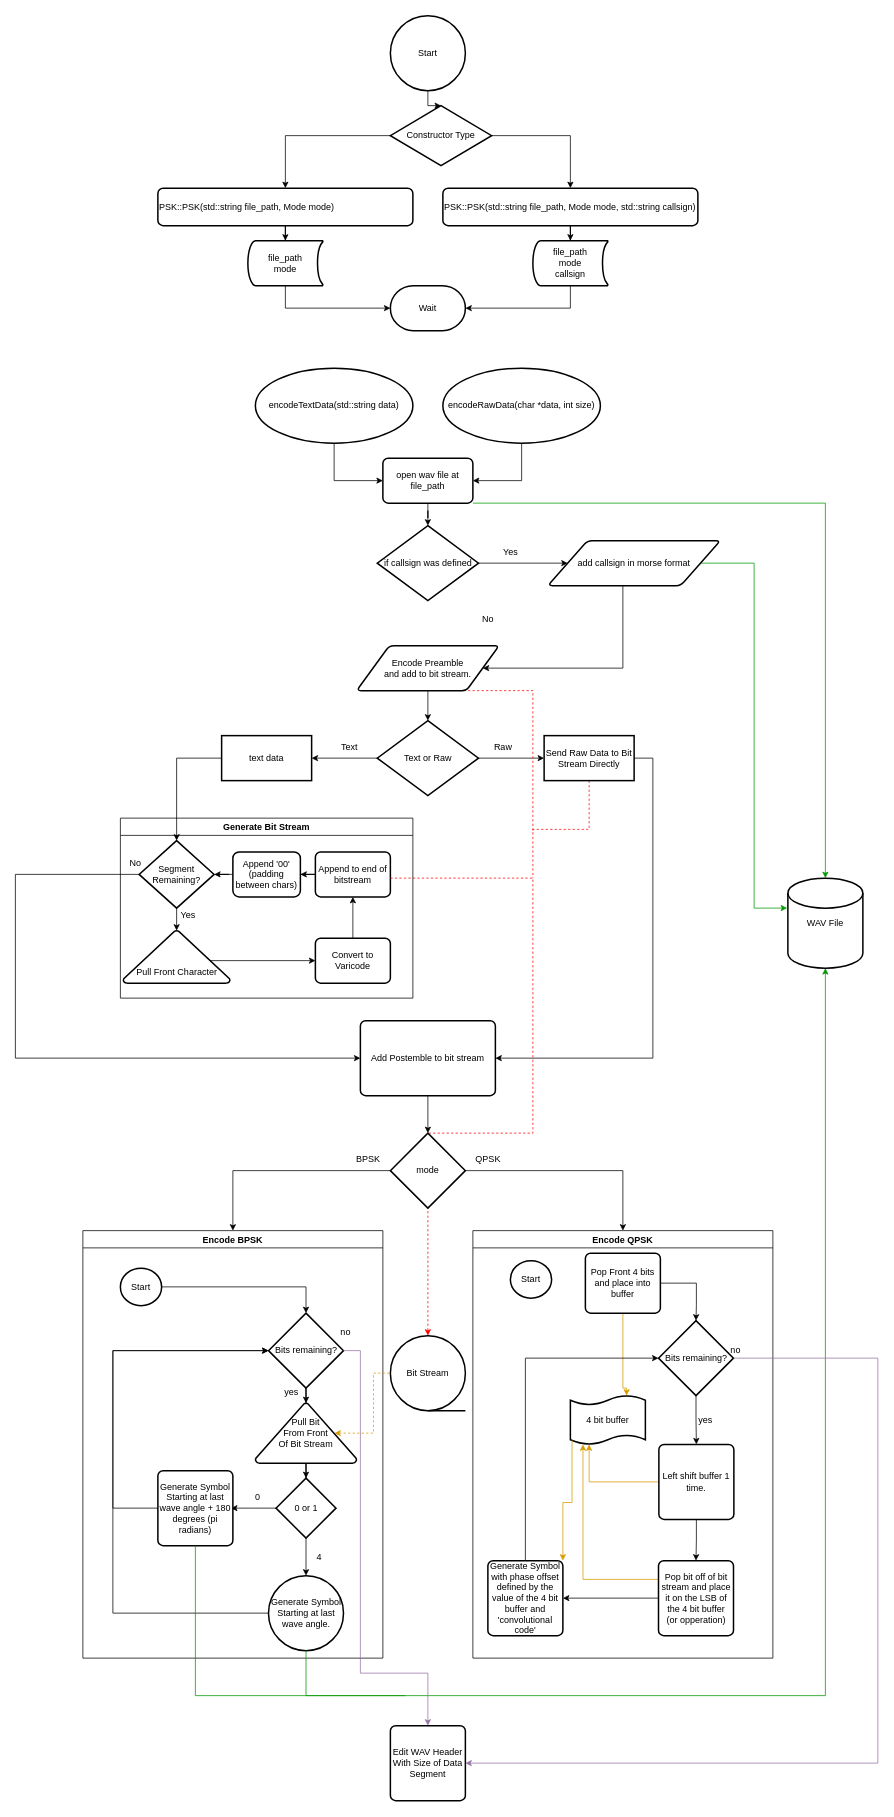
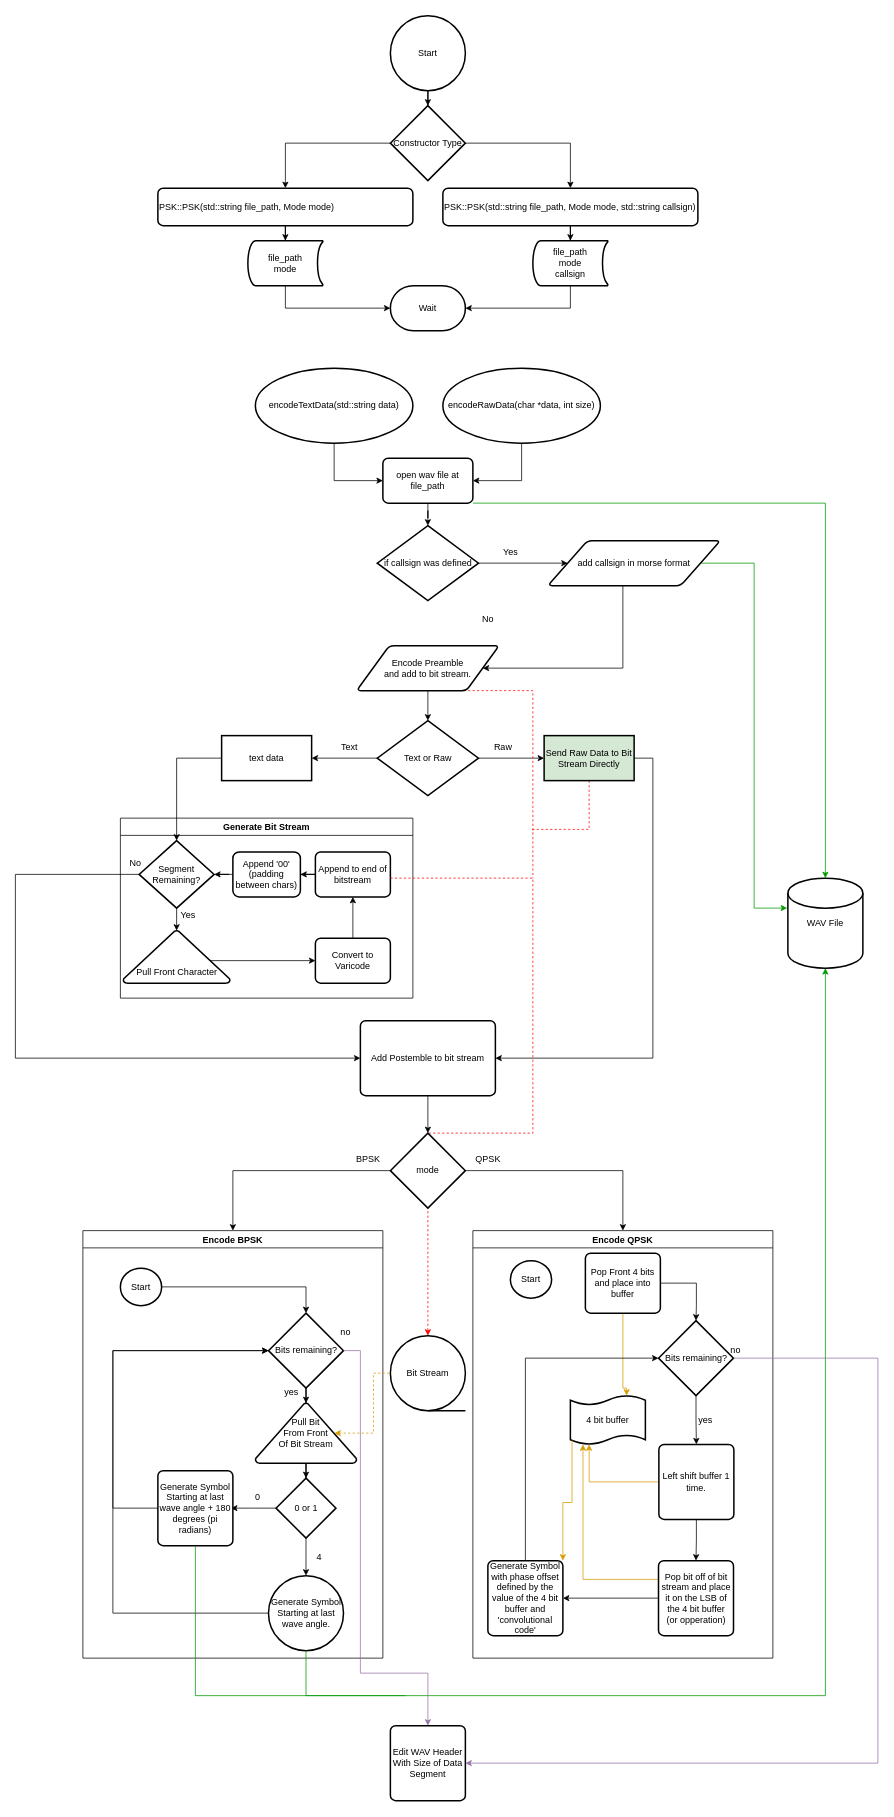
node "Constructor Type": size 101x60 -> 75x75
node "Send Raw Data to Bit Stream Directly": fillcolor #ffffff -> #d5e8d4
